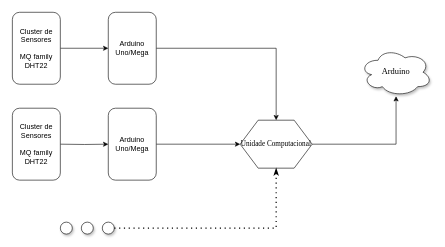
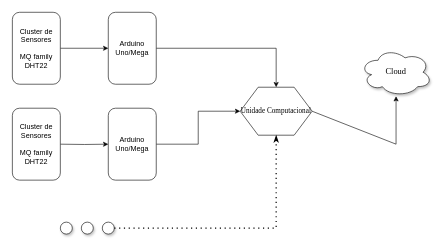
node "Arduino": label "Arduino" -> "Cloud"
node "Unidade Computacional": moved (276, 144) -> (276, 111)
